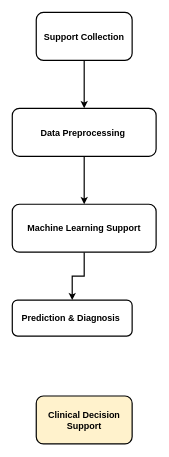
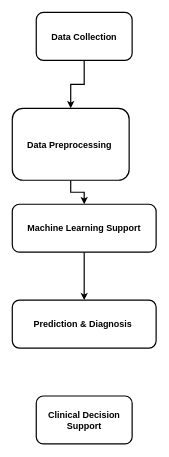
node "Support Collection": label "Support Collection" -> "Data Collection"
node "Data Preprocessing": size 144x48 -> 117x72
node "Prediction & Diagnosis": size 120x36 -> 144x48
node "Clinical Decision Support": fillcolor #fff2cc -> #ffffff
